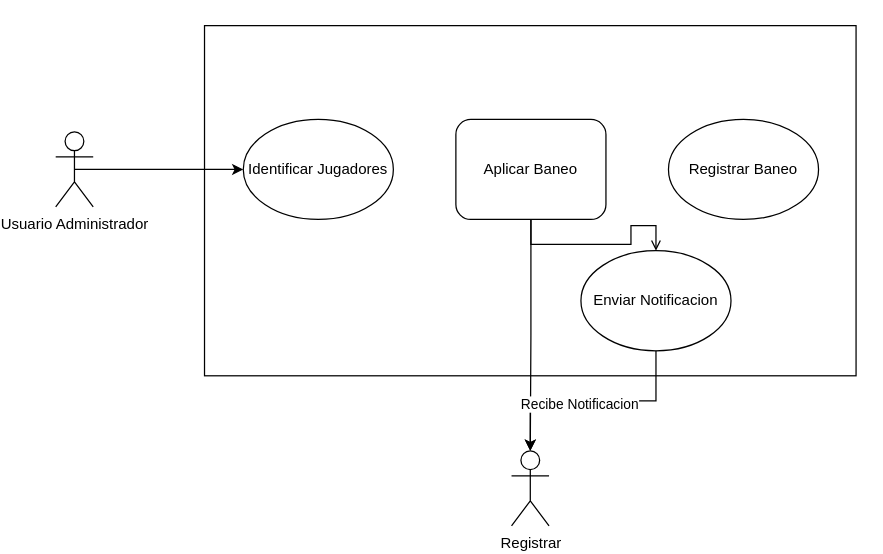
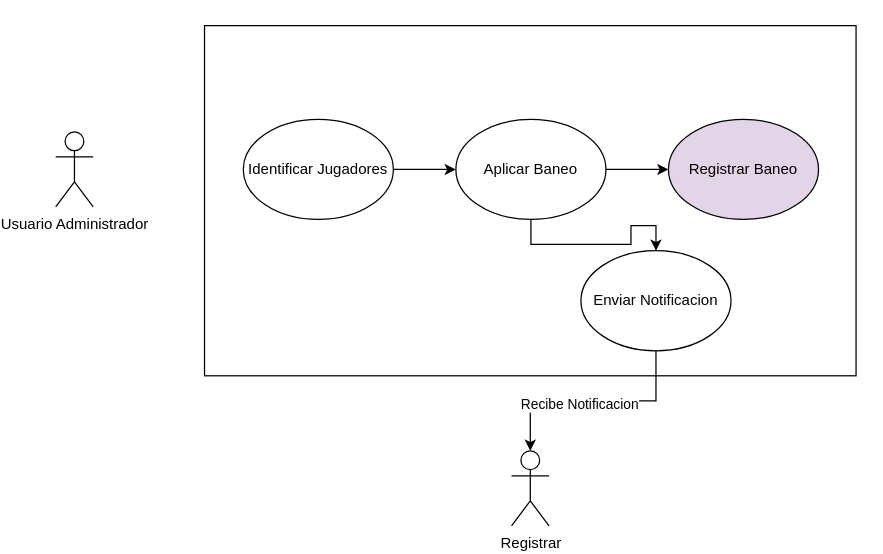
edge "Usuario Administrador" -> "Identificar Jugadores": removed
edge "Identificar Jugadores" -> "Aplicar Baneo": added
node "Aplicar Baneo": shape rounded rectangle -> ellipse
node "Registrar Baneo": fillcolor #ffffff -> #e1d5e7
edge "Aplicar Baneo" -> "Enviar Notificacion": arrowhead open -> classic
edge "Aplicar Baneo" -> "Registrar": now "Aplicar Baneo" -> "Registrar Baneo"
